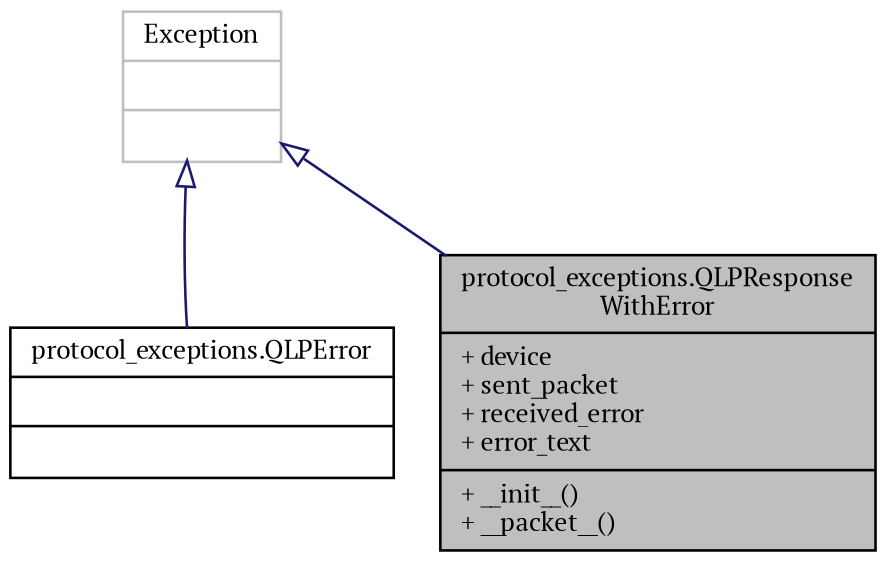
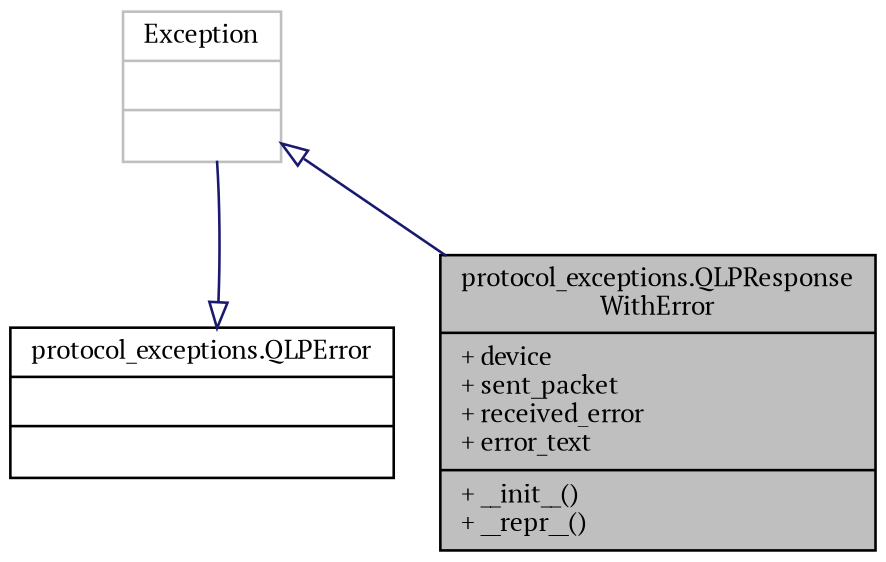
edge "protocol_exceptions.QLPError" -> "Exception": reversed
node "protocol_exceptions.QLPResponse": text "+ __packet__()" -> "+ __repr__()"
